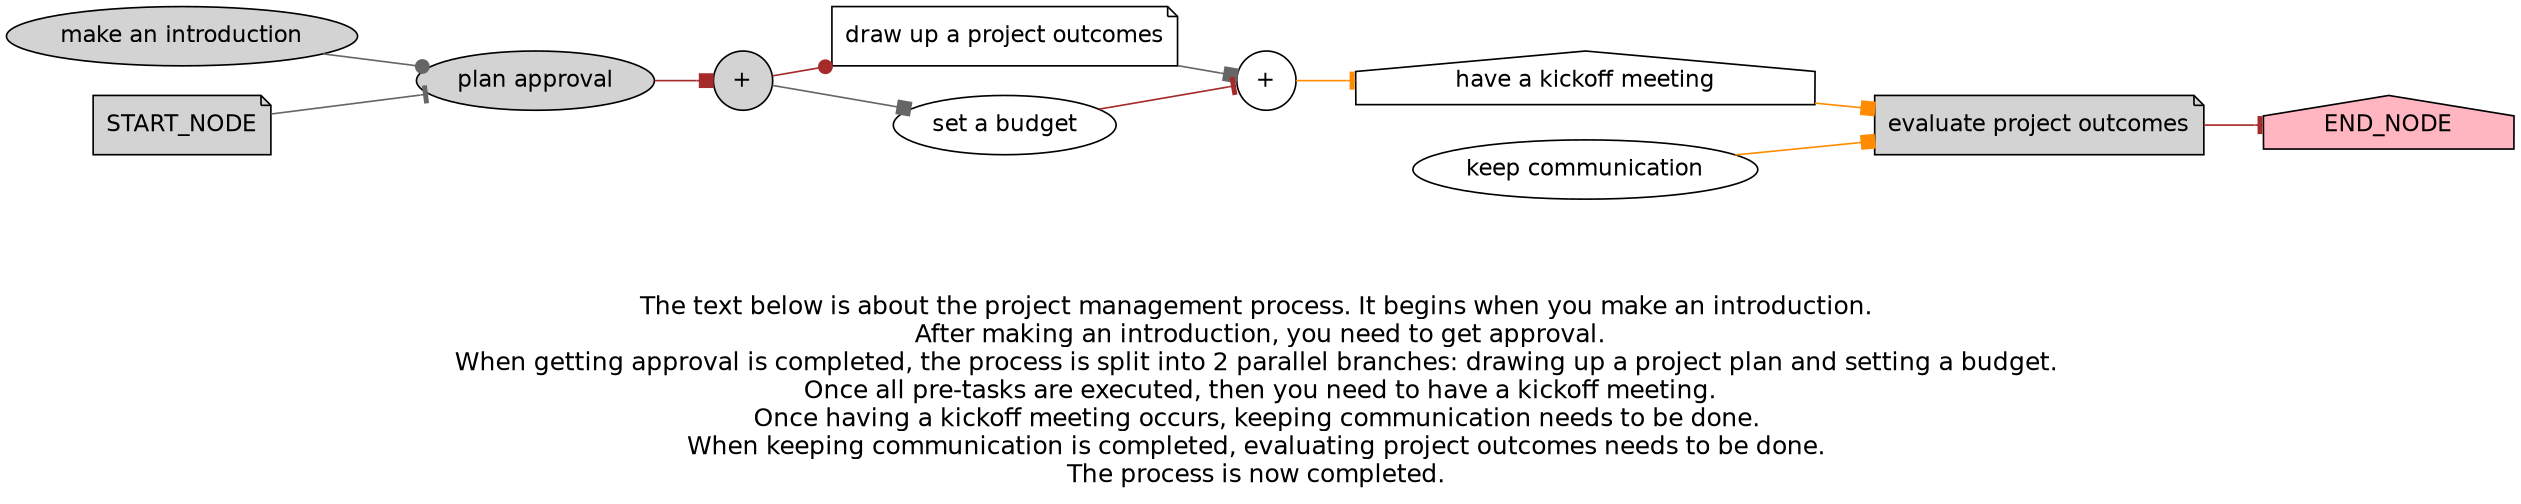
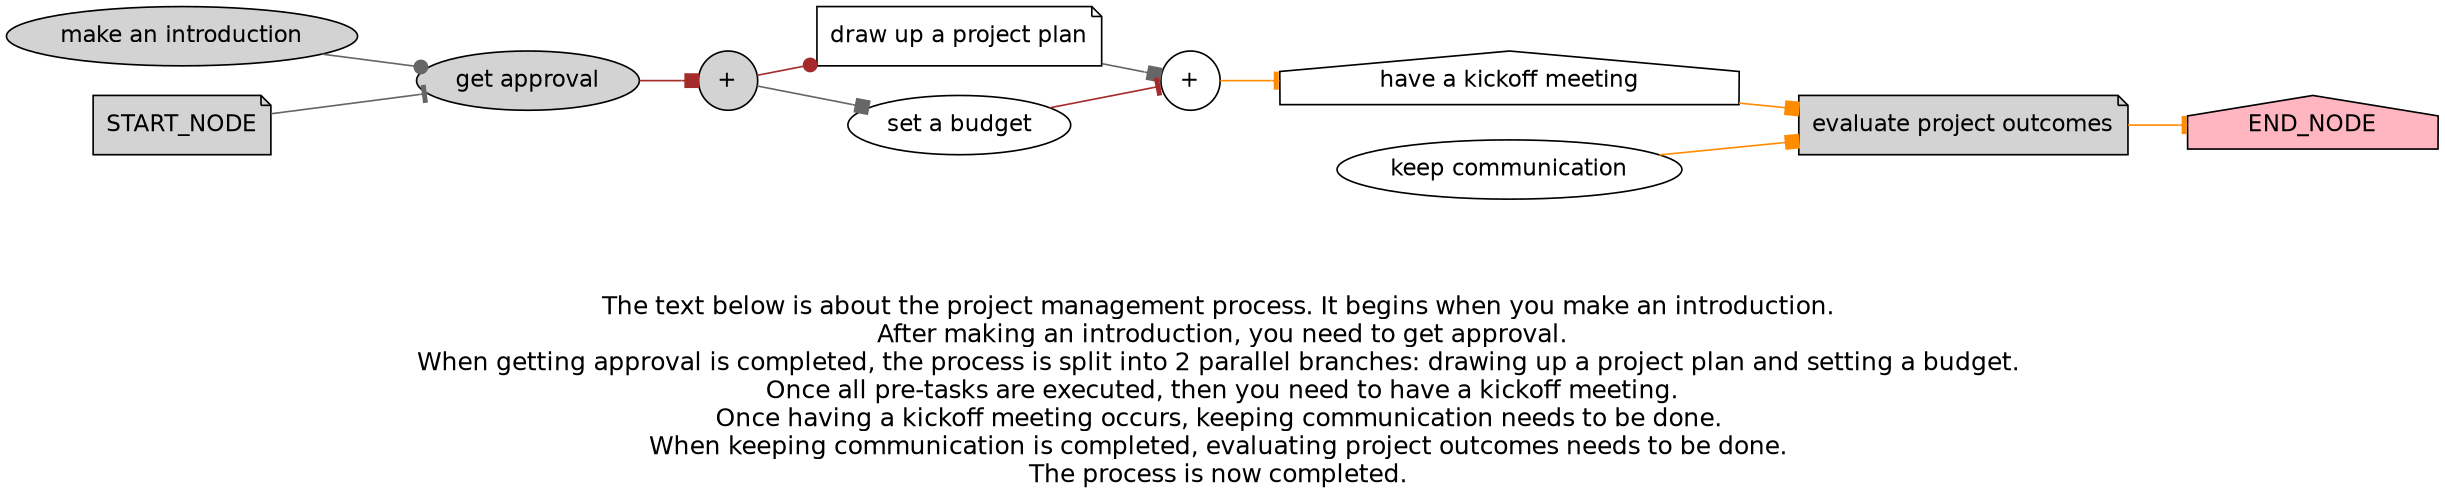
node "draw up a project outcomes": label "draw up a project outcomes" -> "draw up a project plan"
node "plan approval": label "plan approval" -> "get approval"
edge "evaluate project outcomes" -> "END_NODE": color brown -> darkorange
